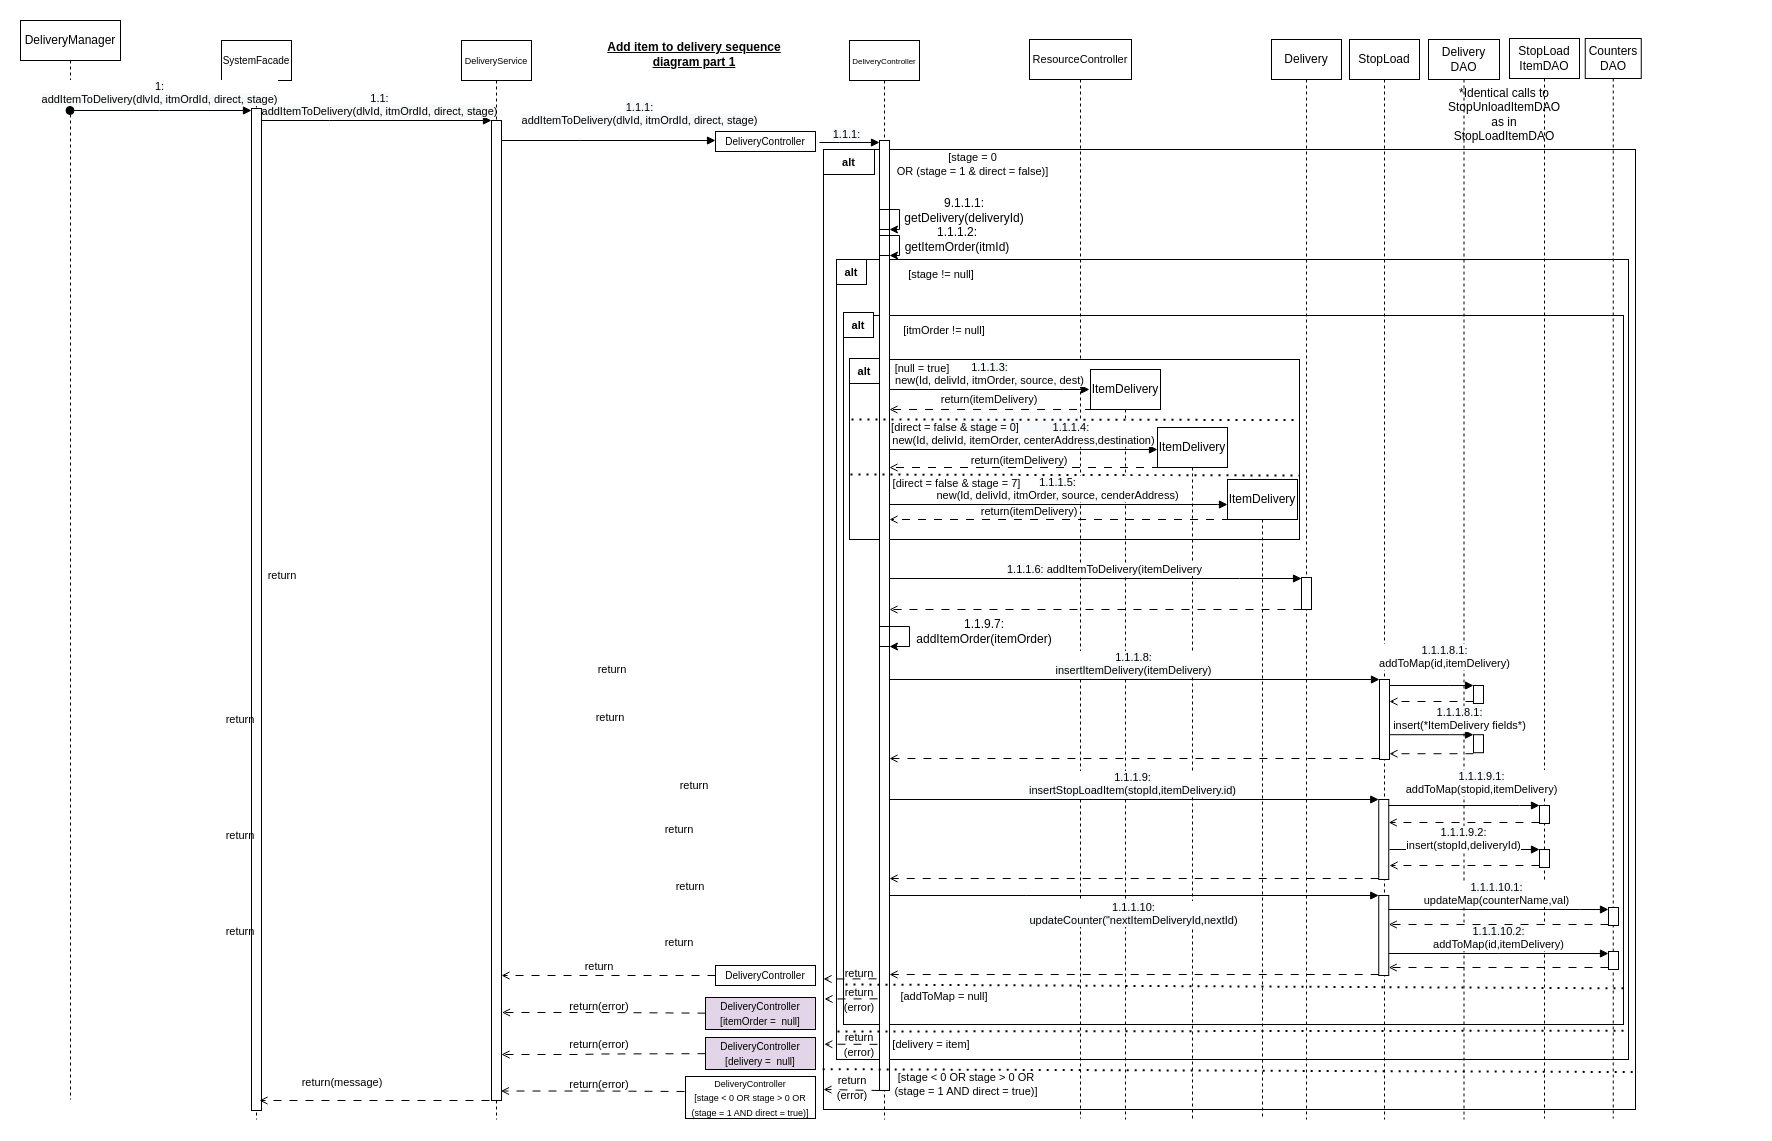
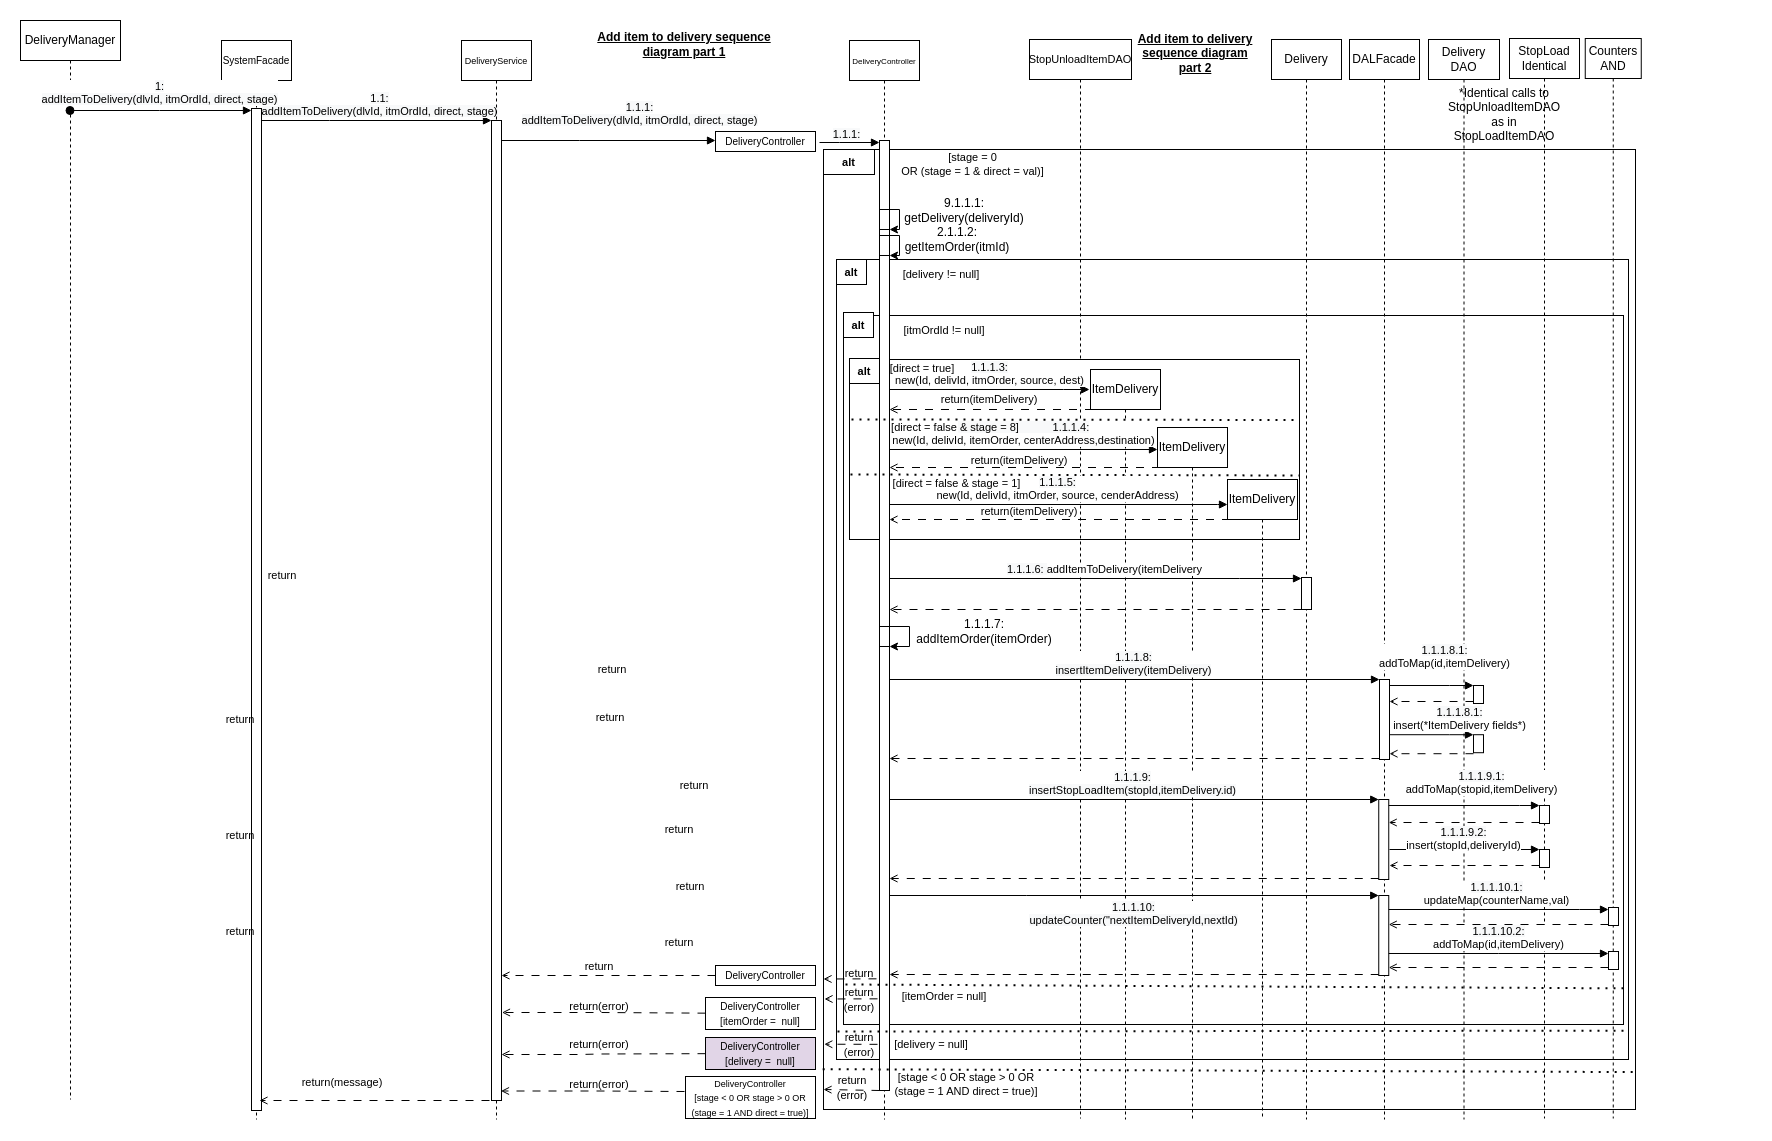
node "Add item to delivery sequence diagram part 2": added
node "Add item to delivery sequence diagram part 1": moved (695, 55) -> (685, 45)
node "StopLoad ItemDAO": label "StopLoad ItemDAO" -> "StopLoad Identical"
node "Counters DAO": label "Counters DAO" -> "Counters AND"
node "ResourceController": label "ResourceController" -> "StopUnloadItemDAO"
node "StopLoad": label "StopLoad" -> "DALFacade"
node "[stage = 0 OR (stage = 1 & direct = false)]": label "[stage = 0 OR (stage = 1 & direct = false)]" -> "[stage = 0 OR (stage = 1 & direct = val)]"
node "1.1.1.2: getItemOrder(itmId)": label "1.1.1.2: getItemOrder(itmId)" -> "2.1.1.2: getItemOrder(itmId)"
node "[stage != null]": label "[stage != null]" -> "[delivery != null]"
node "[itmOrder != null]": label "[itmOrder != null]" -> "[itmOrdId != null]"
node "[null = true]": label "[null = true]" -> "[direct = true]"
node "[direct = false & stage = 0]": label "[direct = false & stage = 0]" -> "[direct = false & stage = 8]"
node "[direct = false & stage = 7]": label "[direct = false & stage = 7]" -> "[direct = false & stage = 1]"
node "1.1.9.7: addItemOrder(itemOrder)": label "1.1.9.7: addItemOrder(itemOrder)" -> "1.1.1.7: addItemOrder(itemOrder)"
node "[addToMap = null]": label "[addToMap = null]" -> "[itemOrder = null]"
node "DeliveryController [itemOrder = null]": fillcolor #e1d5e7 -> #ffffff
node "[delivery = item]": label "[delivery = item]" -> "[delivery = null]"
